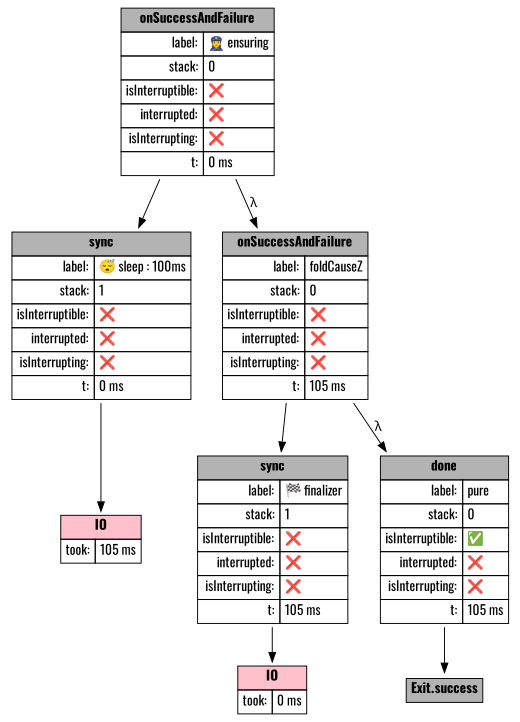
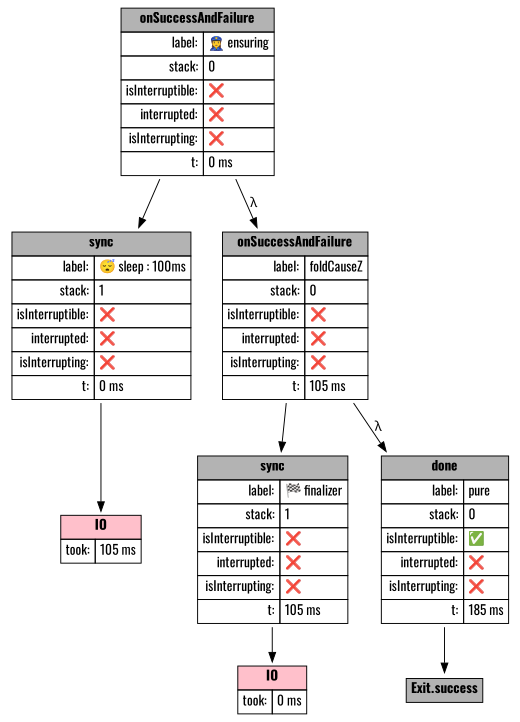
node "done": text "105 ms" -> "185 ms"
